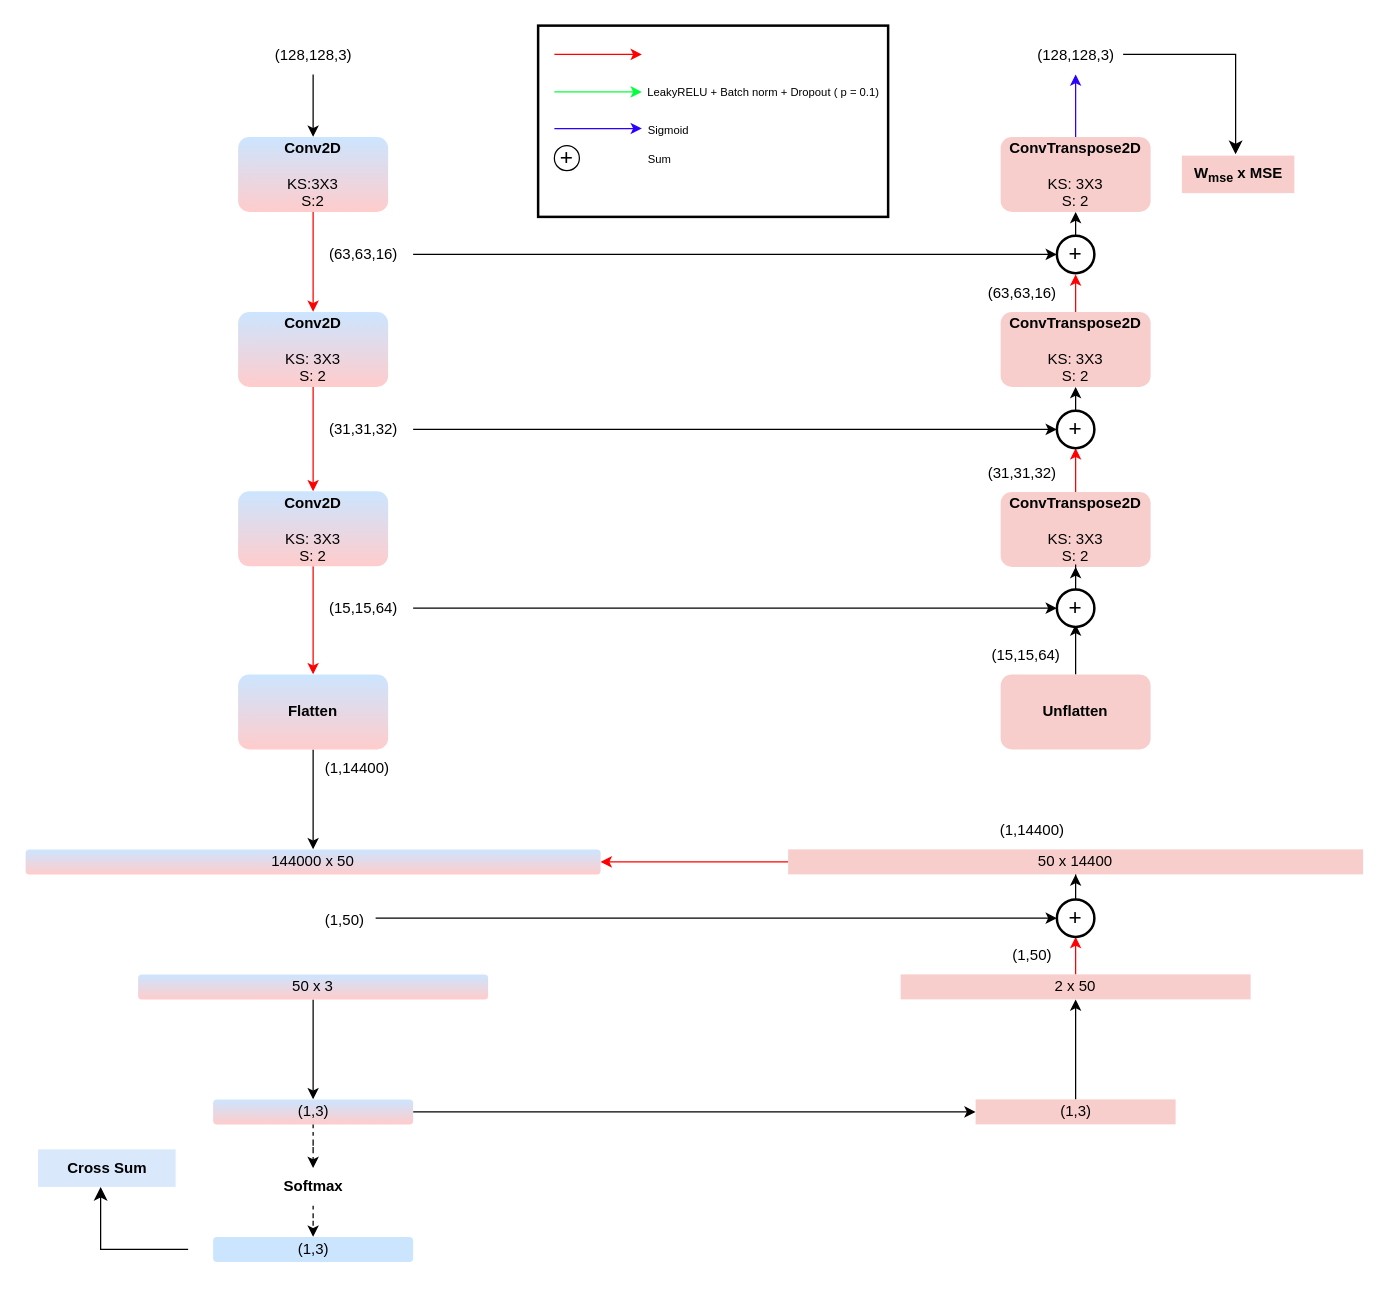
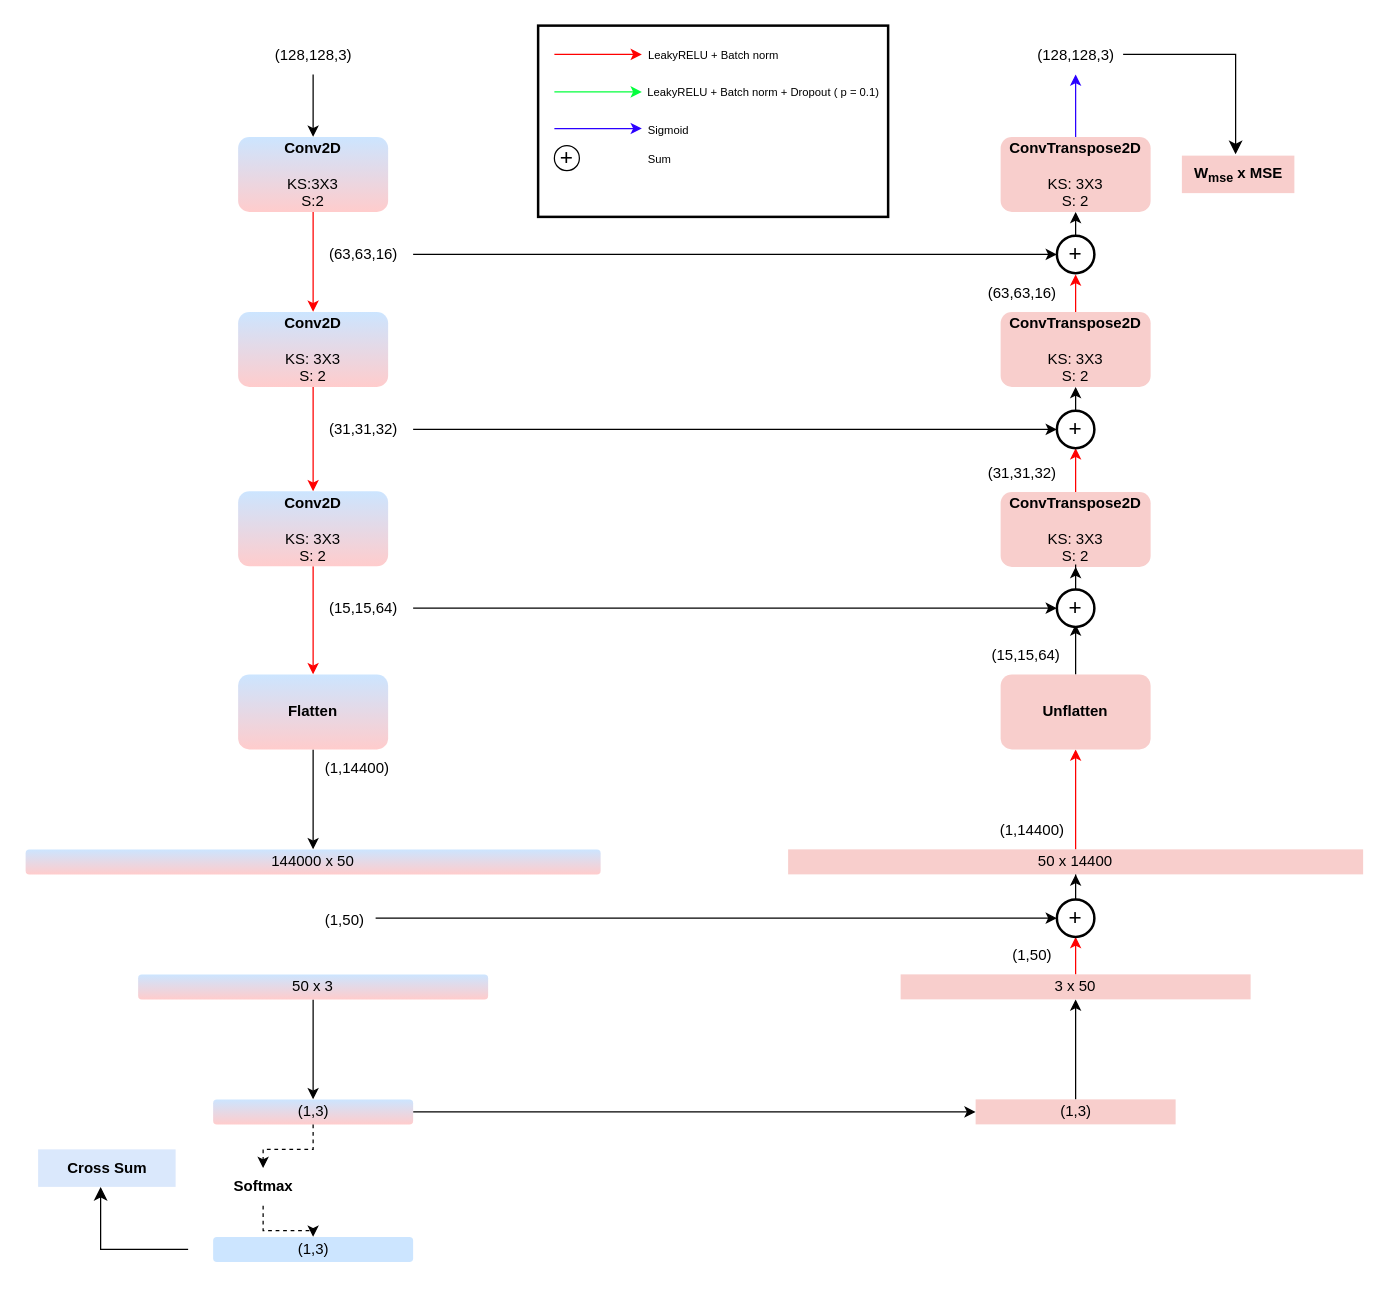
node "LeakyRELU + Batch norm": added
edge "50 x 14400" -> "144000 x 50": now "50 x 14400" -> "Unflatten"
node "2 x 50": label "2 x 50" -> "3 x 50"
node "Softmax": moved (313, 1187) -> (263, 1187)
